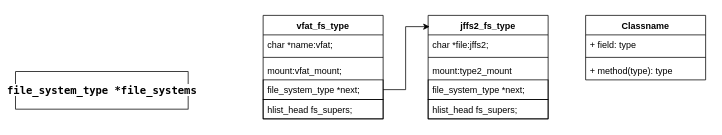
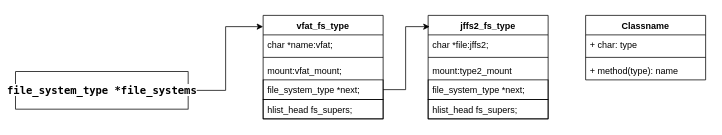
node "+ field: type": label "+ field: type" -> "+ char: type"
edge "file_system_type *file_systems" -> "vfat_fs_type": added
node "+ method(type): type": label "+ method(type): type" -> "+ method(type): name"
